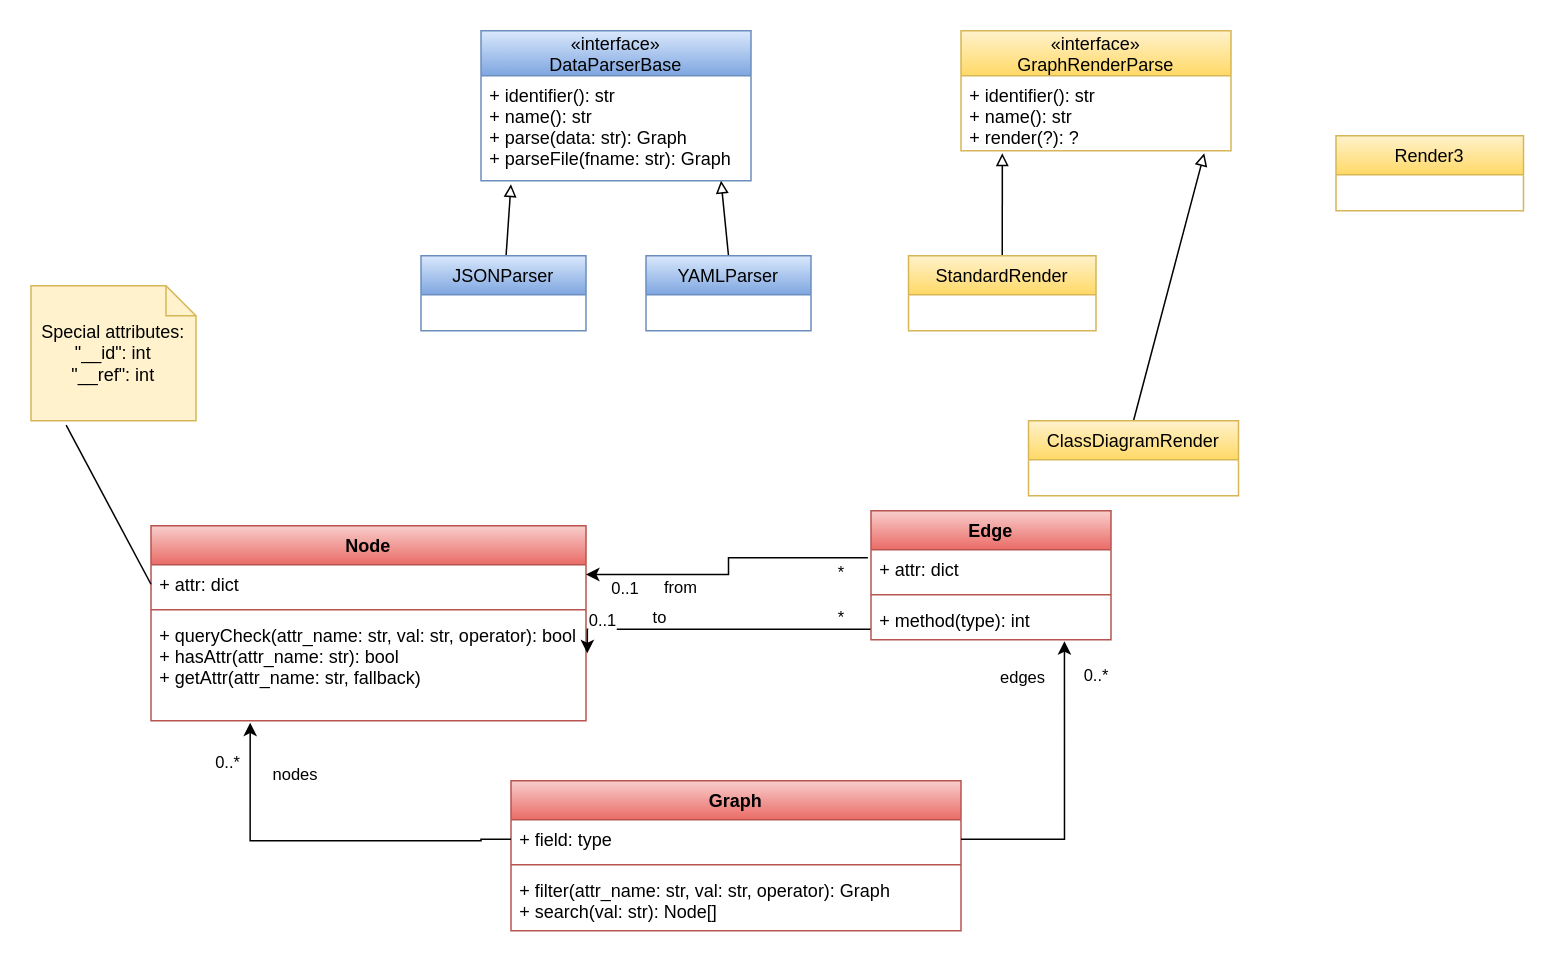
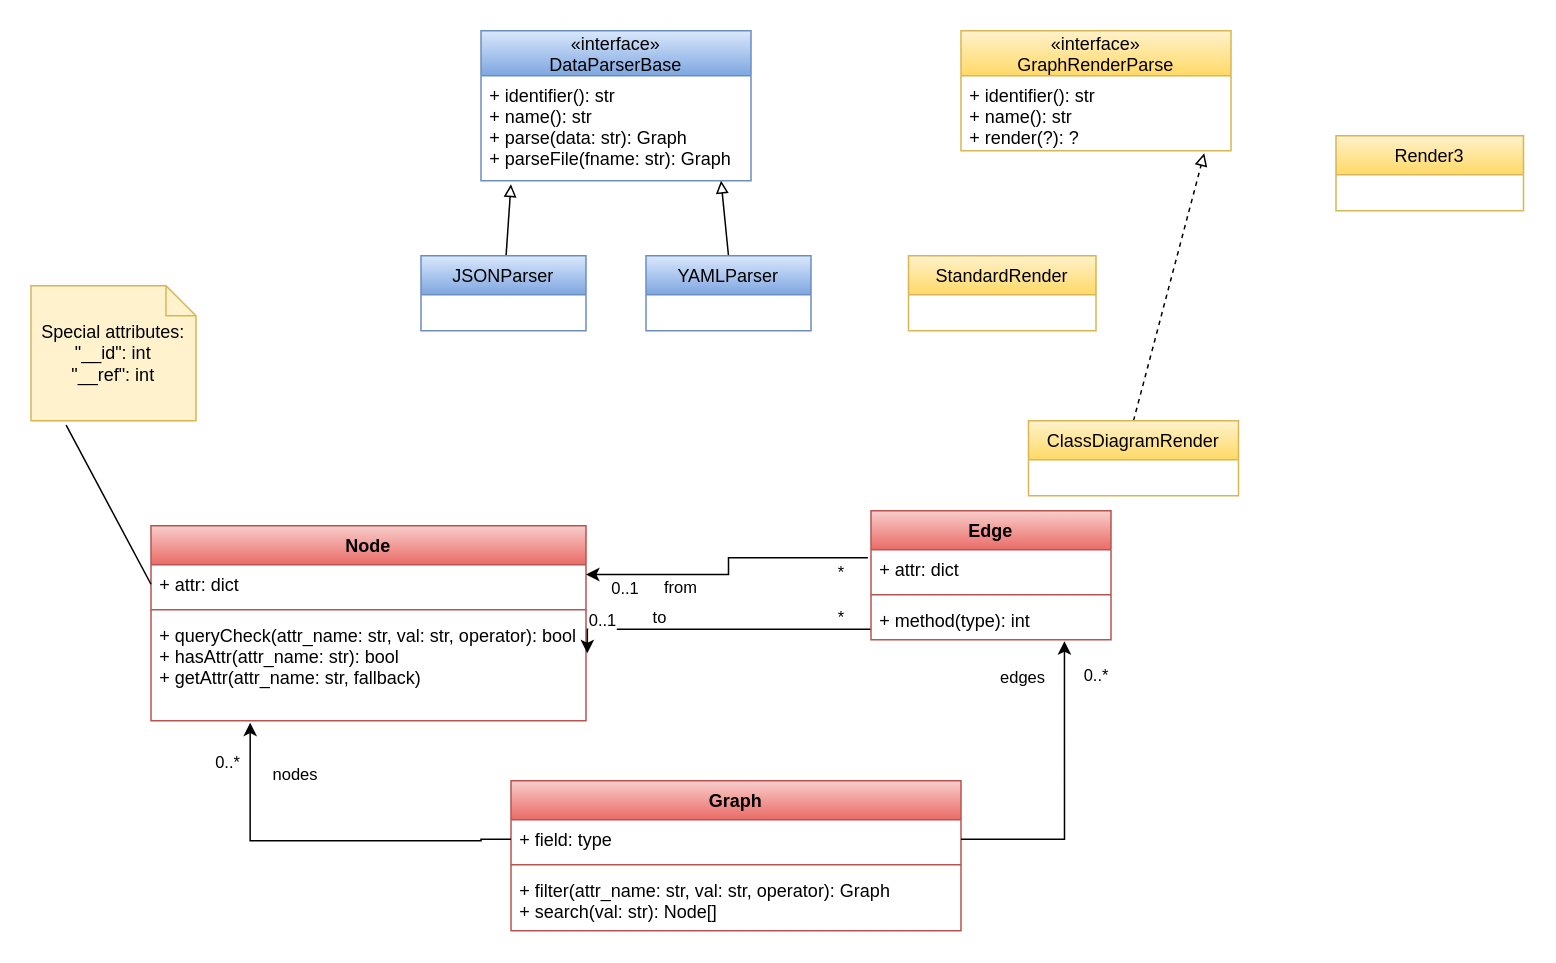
edge "StandardRender" -> "+ identifier(): str + name(): str + render(?): ?": removed
edge "ClassDiagramRender" -> "+ identifier(): str + name(): str + render(?): ?": style solid -> dashed
